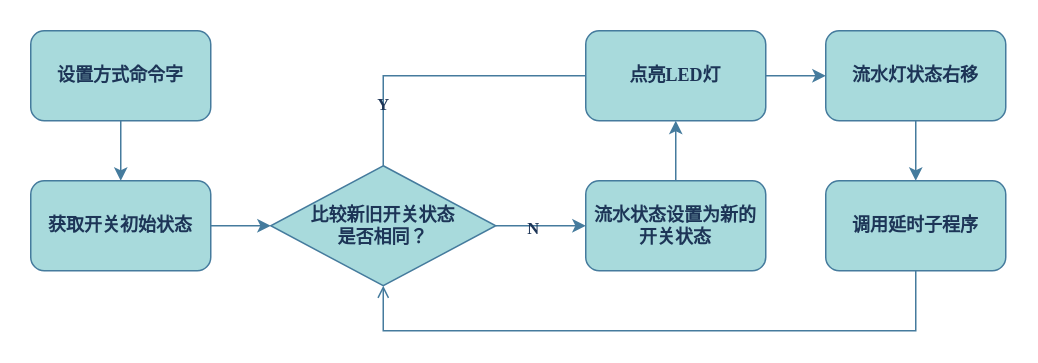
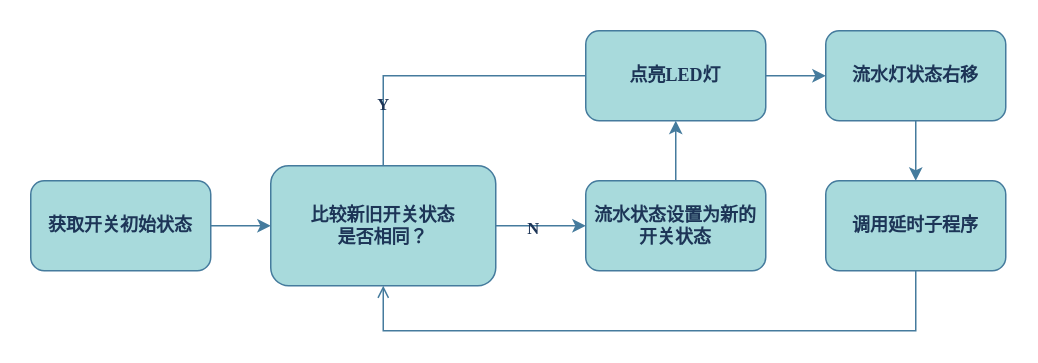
node "设置方式命令字": removed
edge "设置方式命令字" -> "获取开关初始状态": removed
node "比较新旧开关状态 是否相同？": shape diamond -> rounded rectangle
